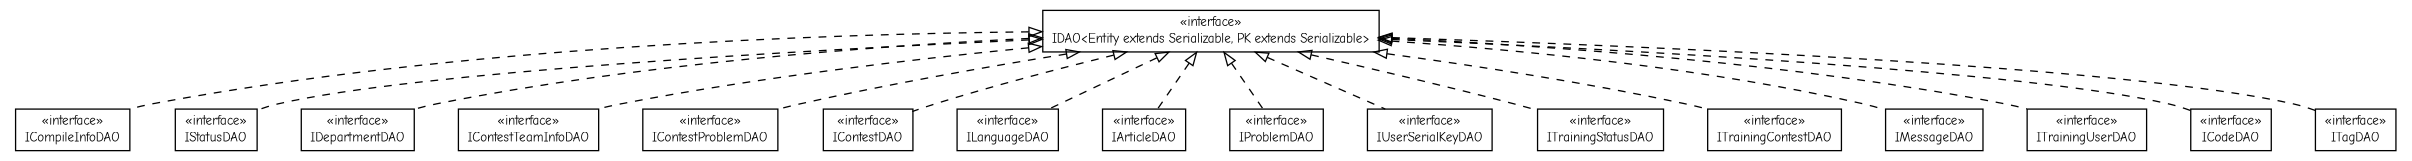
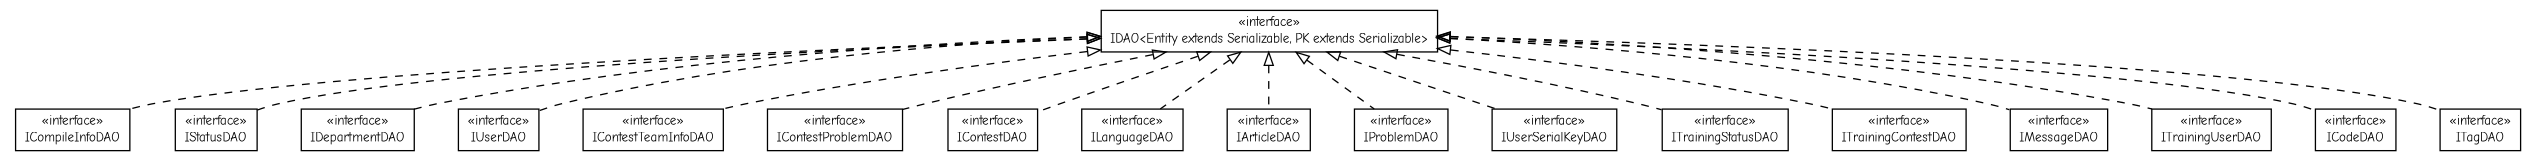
node "IUserDAO": added
